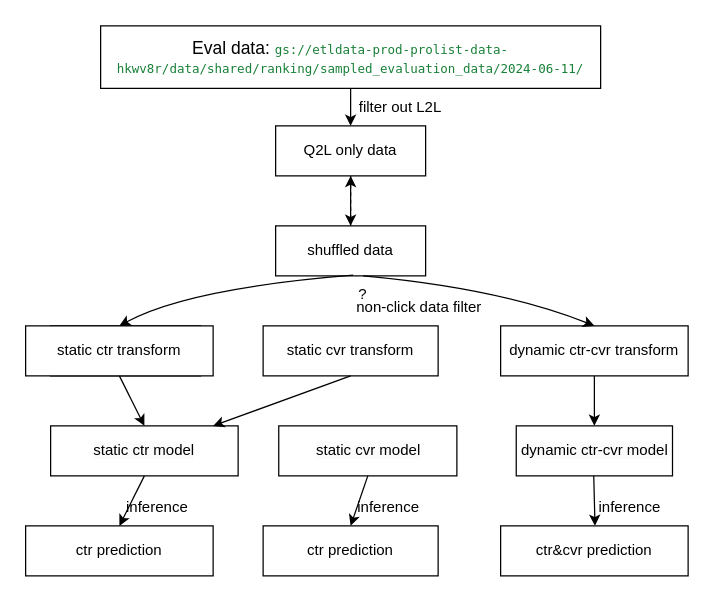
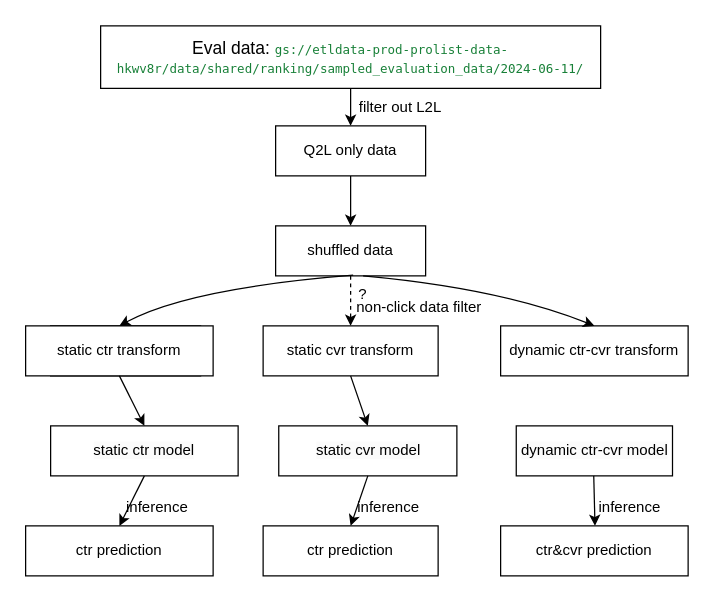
edge "shuffled data" -> "Q2L only data": now "shuffled data" -> "static cvr transform"
edge "dynamic ctr-cvr transform" -> "dynamic ctr-cvr model": removed
edge "static cvr transform" -> "static ctr model": now "static cvr transform" -> "static cvr model"
